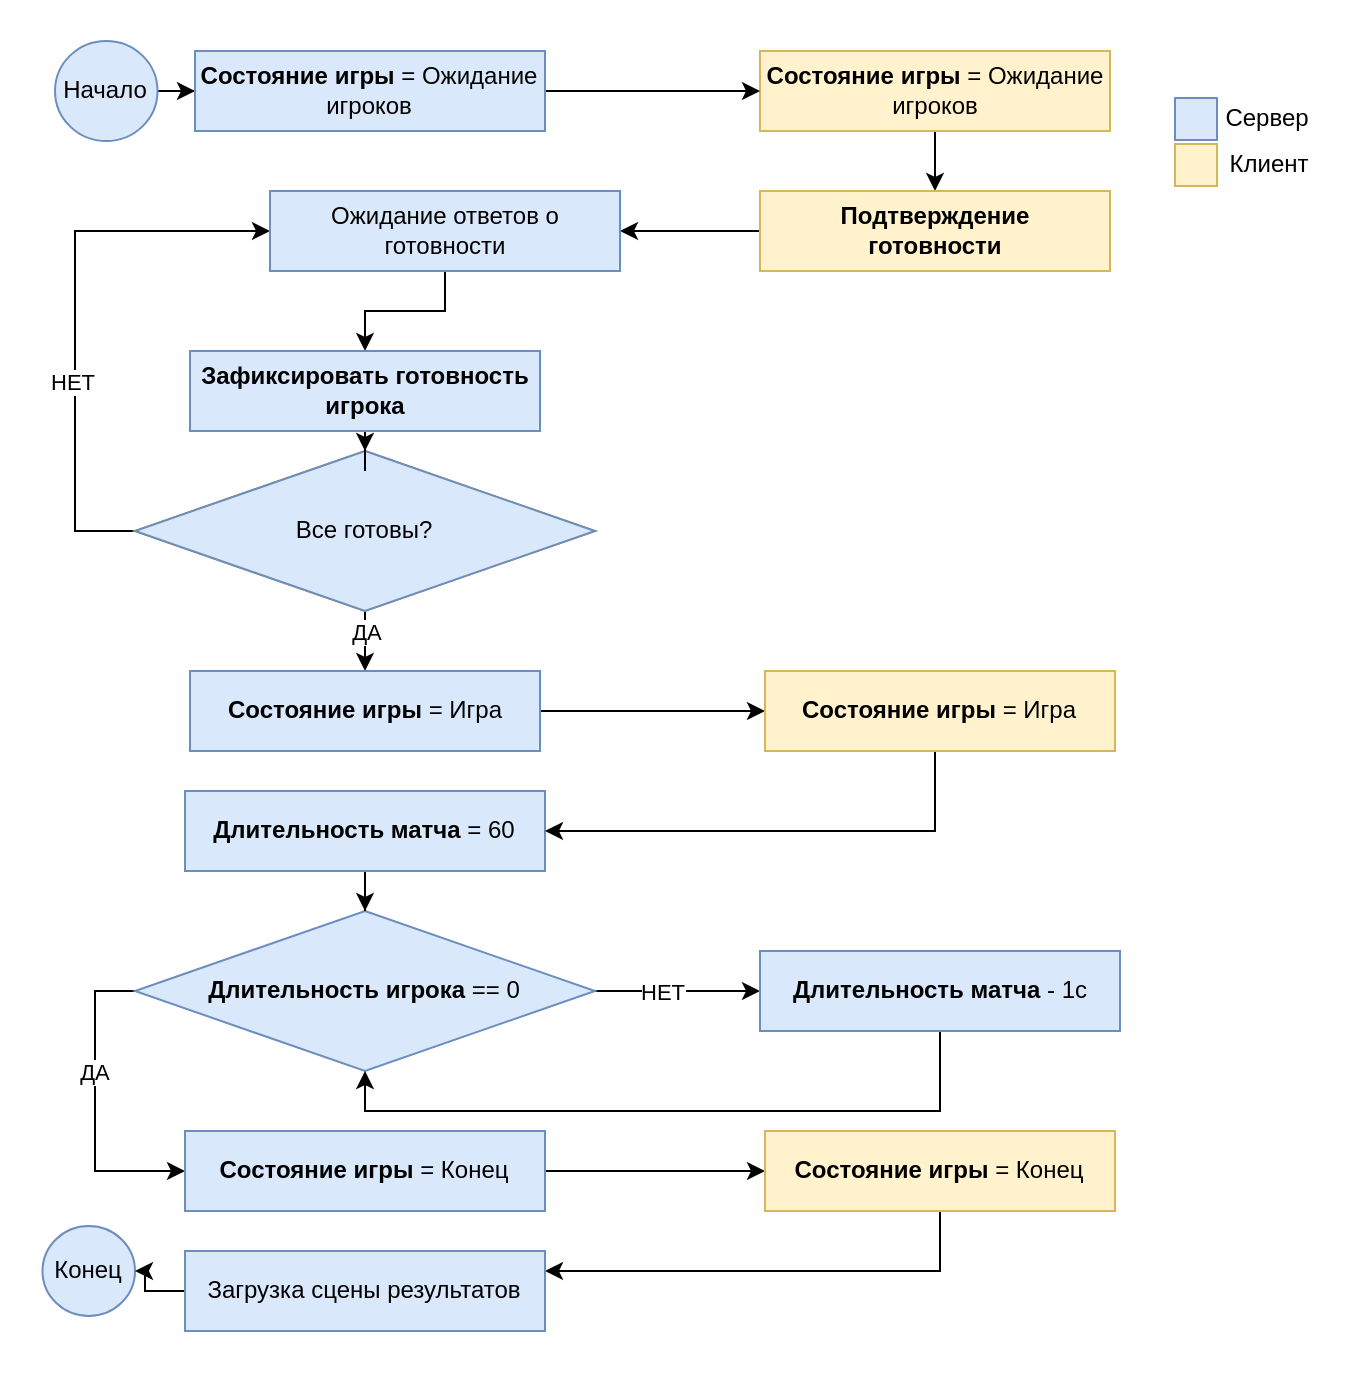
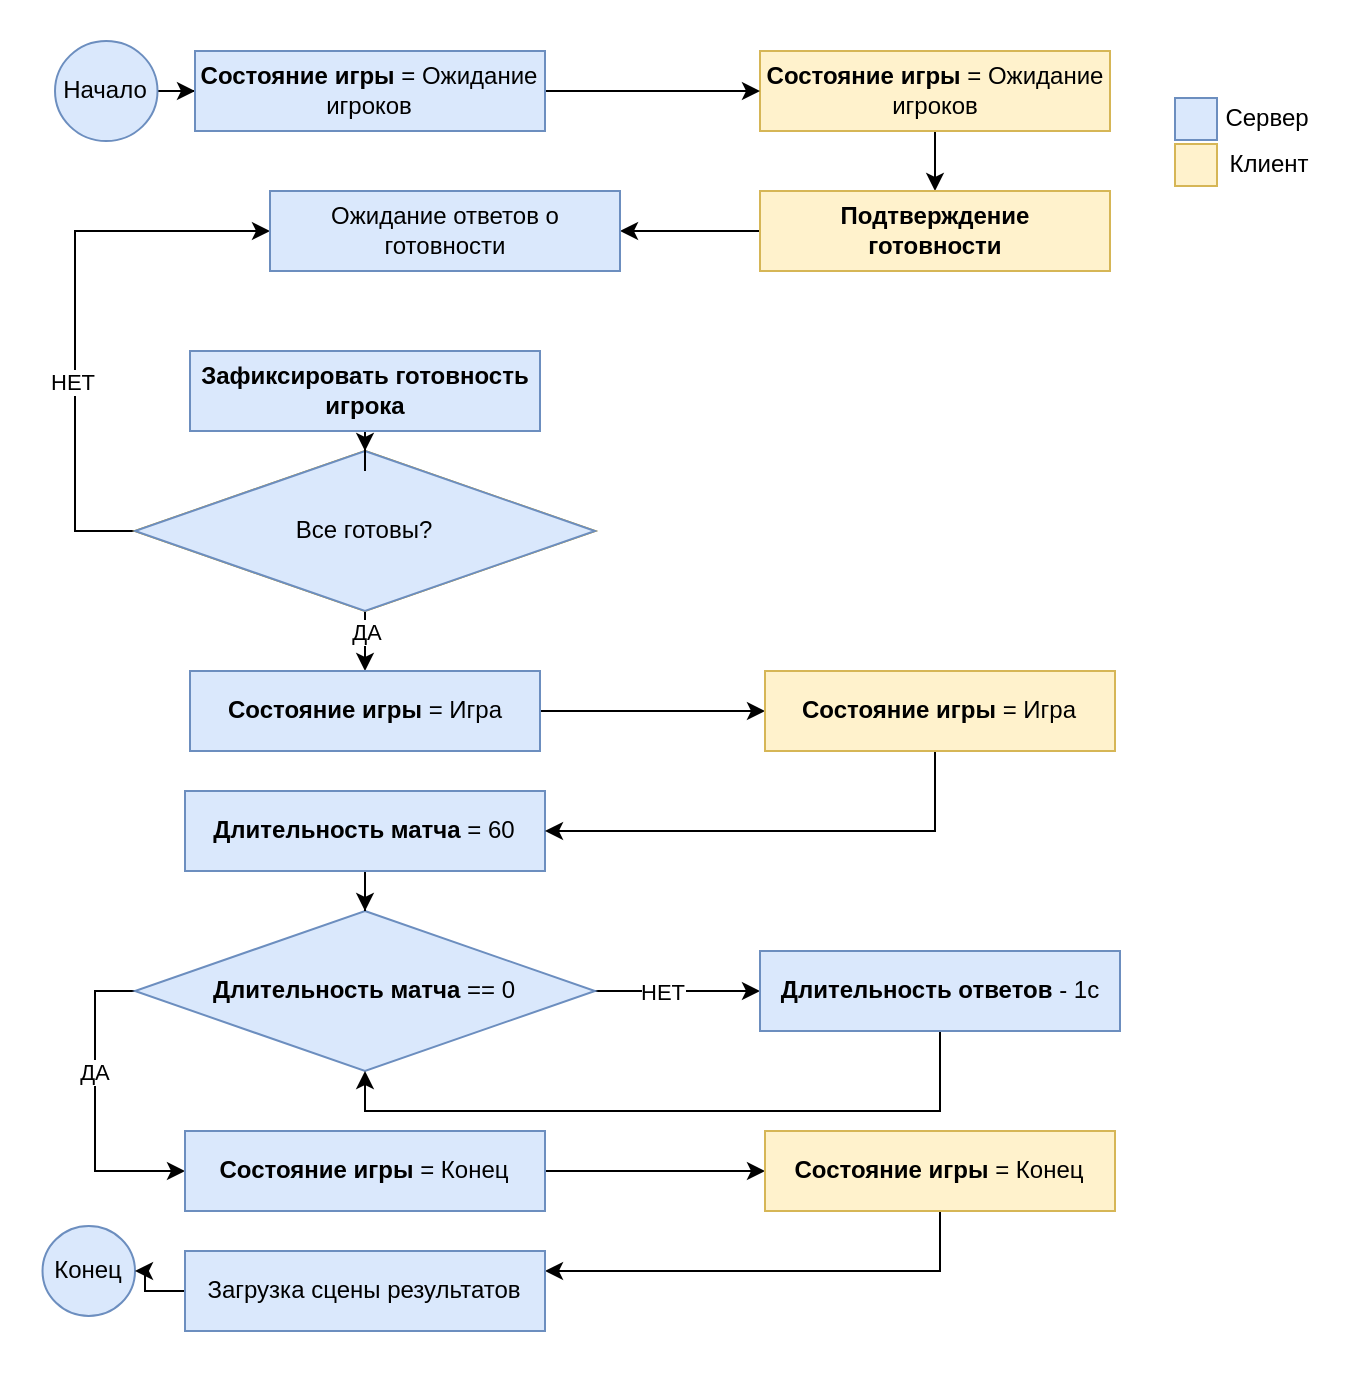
edge "Ожидание ответов о готовности" -> "Зафиксировать готовность игрока": removed
node "Длительность игрока == 0": label "Длительность игрока == 0" -> "Длительность матча == 0"
node "Длительность матча - 1с": label "Длительность матча - 1с" -> "Длительность ответов - 1с"
